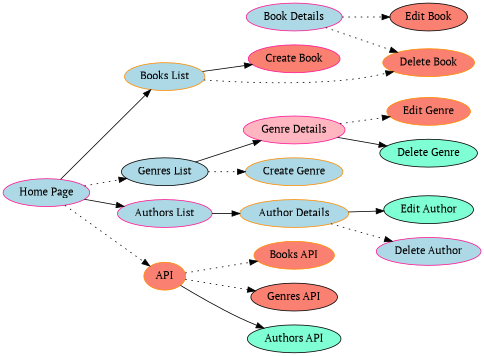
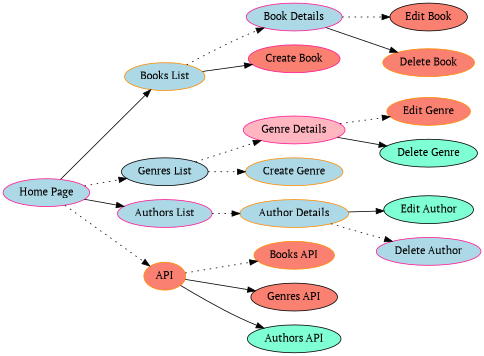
edge "Book Details" -> "Delete Book": style dotted -> solid
edge "Books List" -> "Delete Book": now "Books List" -> "Book Details"
edge "Genres List" -> "Genre Details": style solid -> dotted
edge "Authors List" -> "Author Details": style solid -> dotted
edge "API" -> "Genres API": style dotted -> solid
